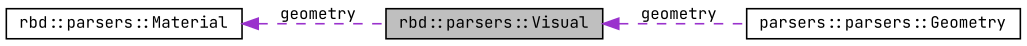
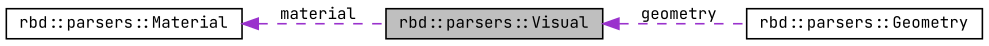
edge "rbd::parsers::Visual" -> "rbd::parsers::Material": label " geometry" -> " material"
node "parsers::parsers::Geometry": label "parsers::parsers::Geometry" -> "rbd::parsers::Geometry"
